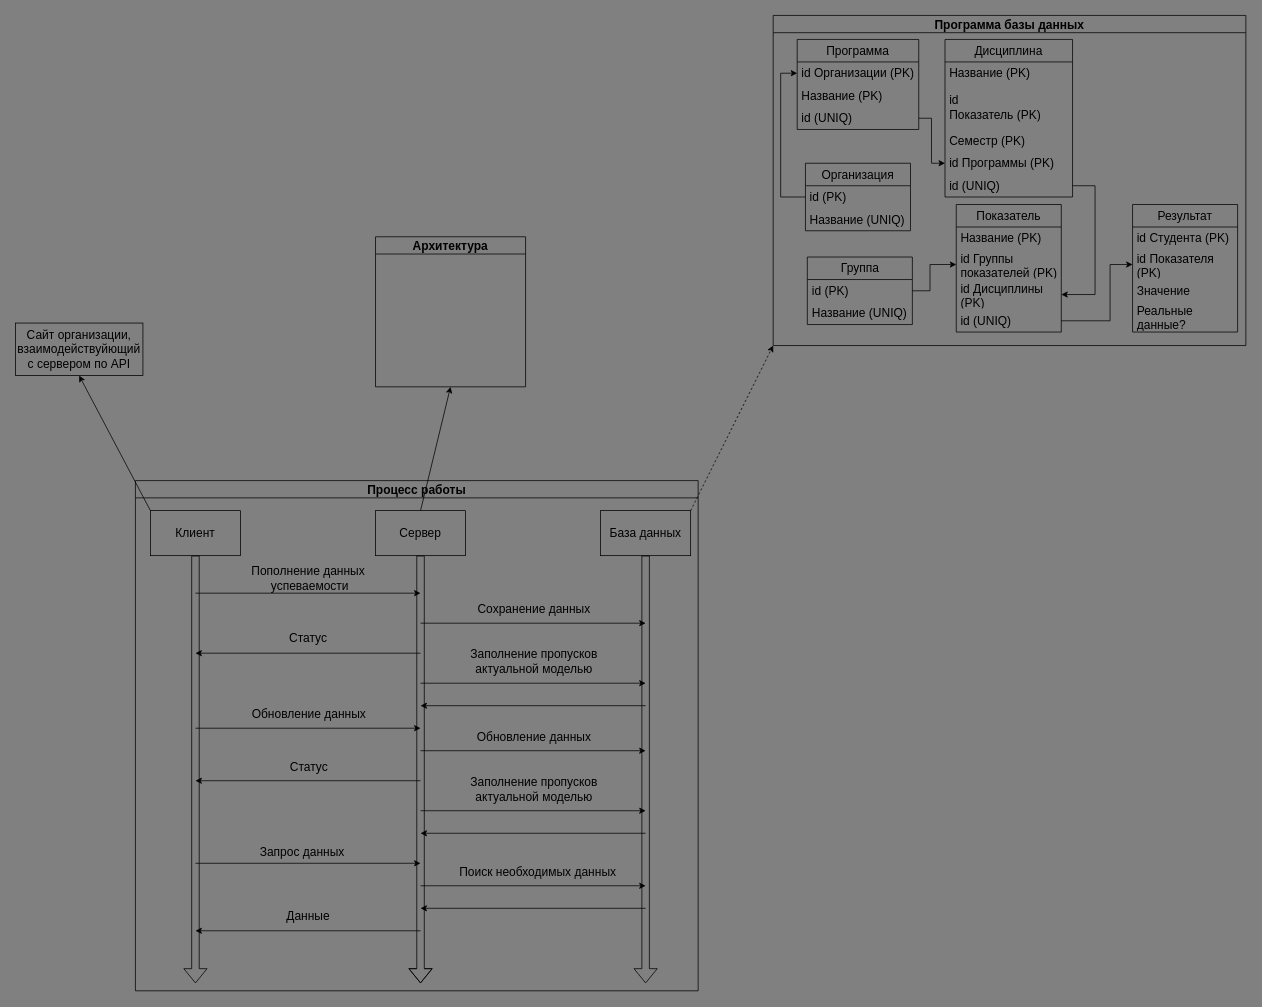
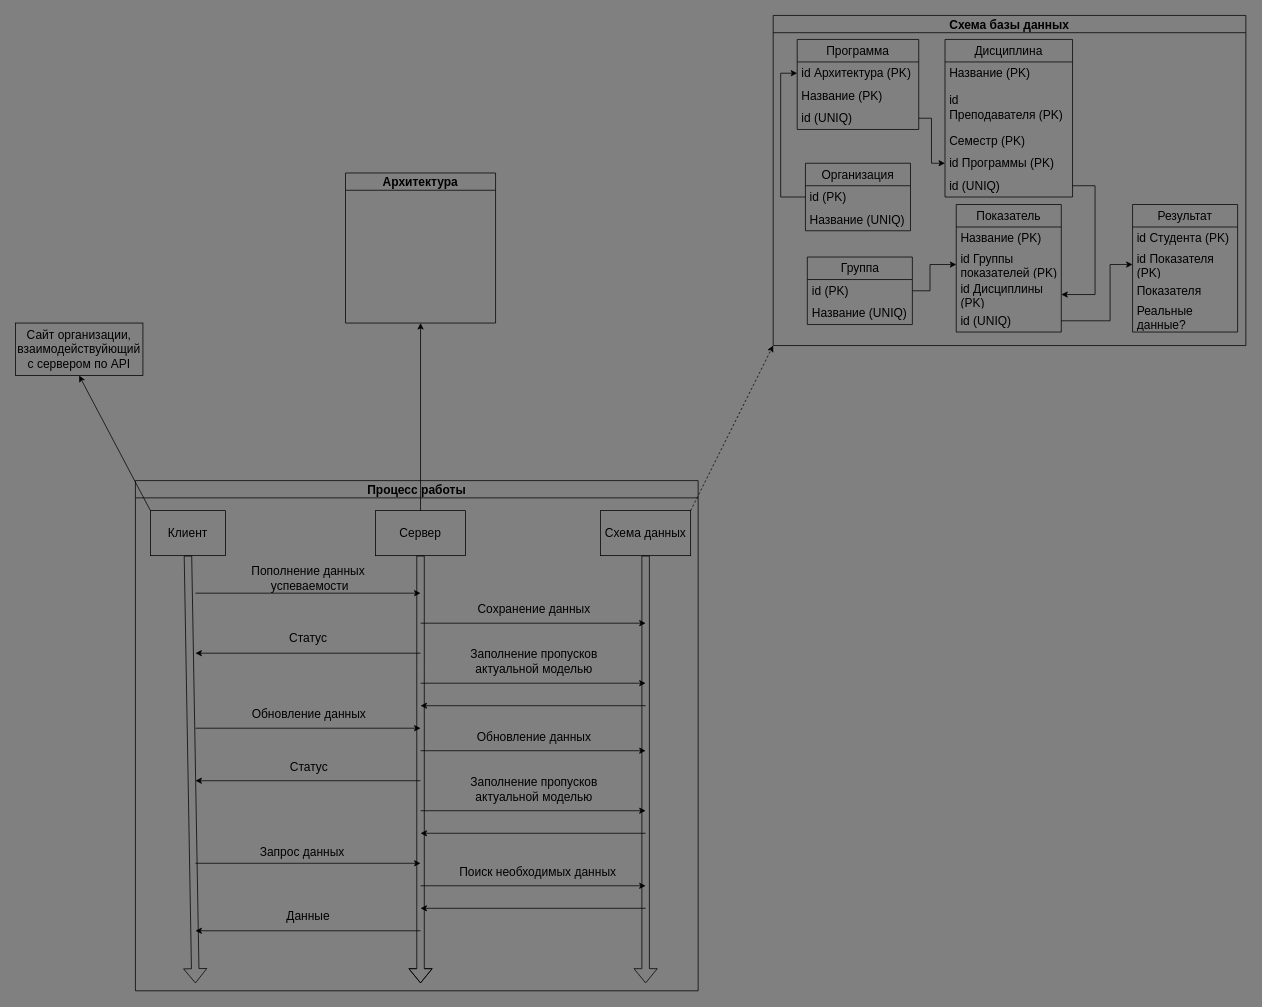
node "Программа базы данных": label "Программа базы данных" -> "Схема базы данных"
node "id Организации (PK)": label "id Организации (PK)" -> "id Архитектура (PK)"
node "id Показатель (PK)": label "id Показатель (PK)" -> "id Преподавателя (PK)"
node "Значение": label "Значение" -> "Показателя"
node "Архитектура": moved (450, 312) -> (420, 248)
node "Клиент": size 90x45 -> 75x45
node "База данных": label "База данных" -> "Схема данных"
